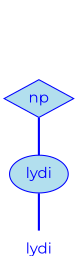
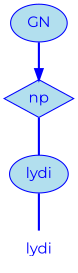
node "GN": added
